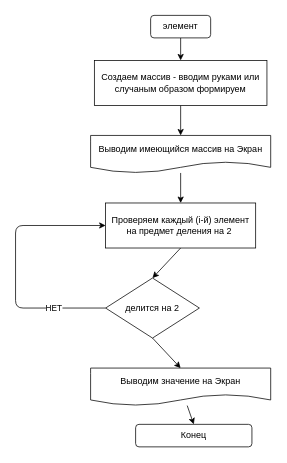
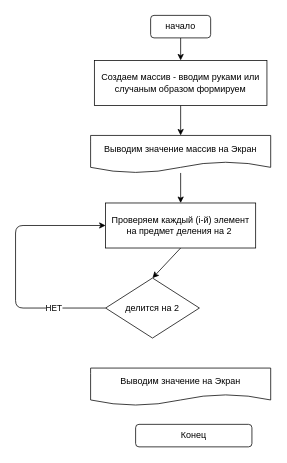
node "элемент": label "элемент" -> "начало"
node "Выводим имеющийся массив на Экран": label "Выводим имеющийся массив на Экран" -> "Выводим значение массив на Экран"
edge "делится на 2" -> "Выводим значение на Экран": removed
edge "Выводим значение на Экран" -> "Конец": removed
